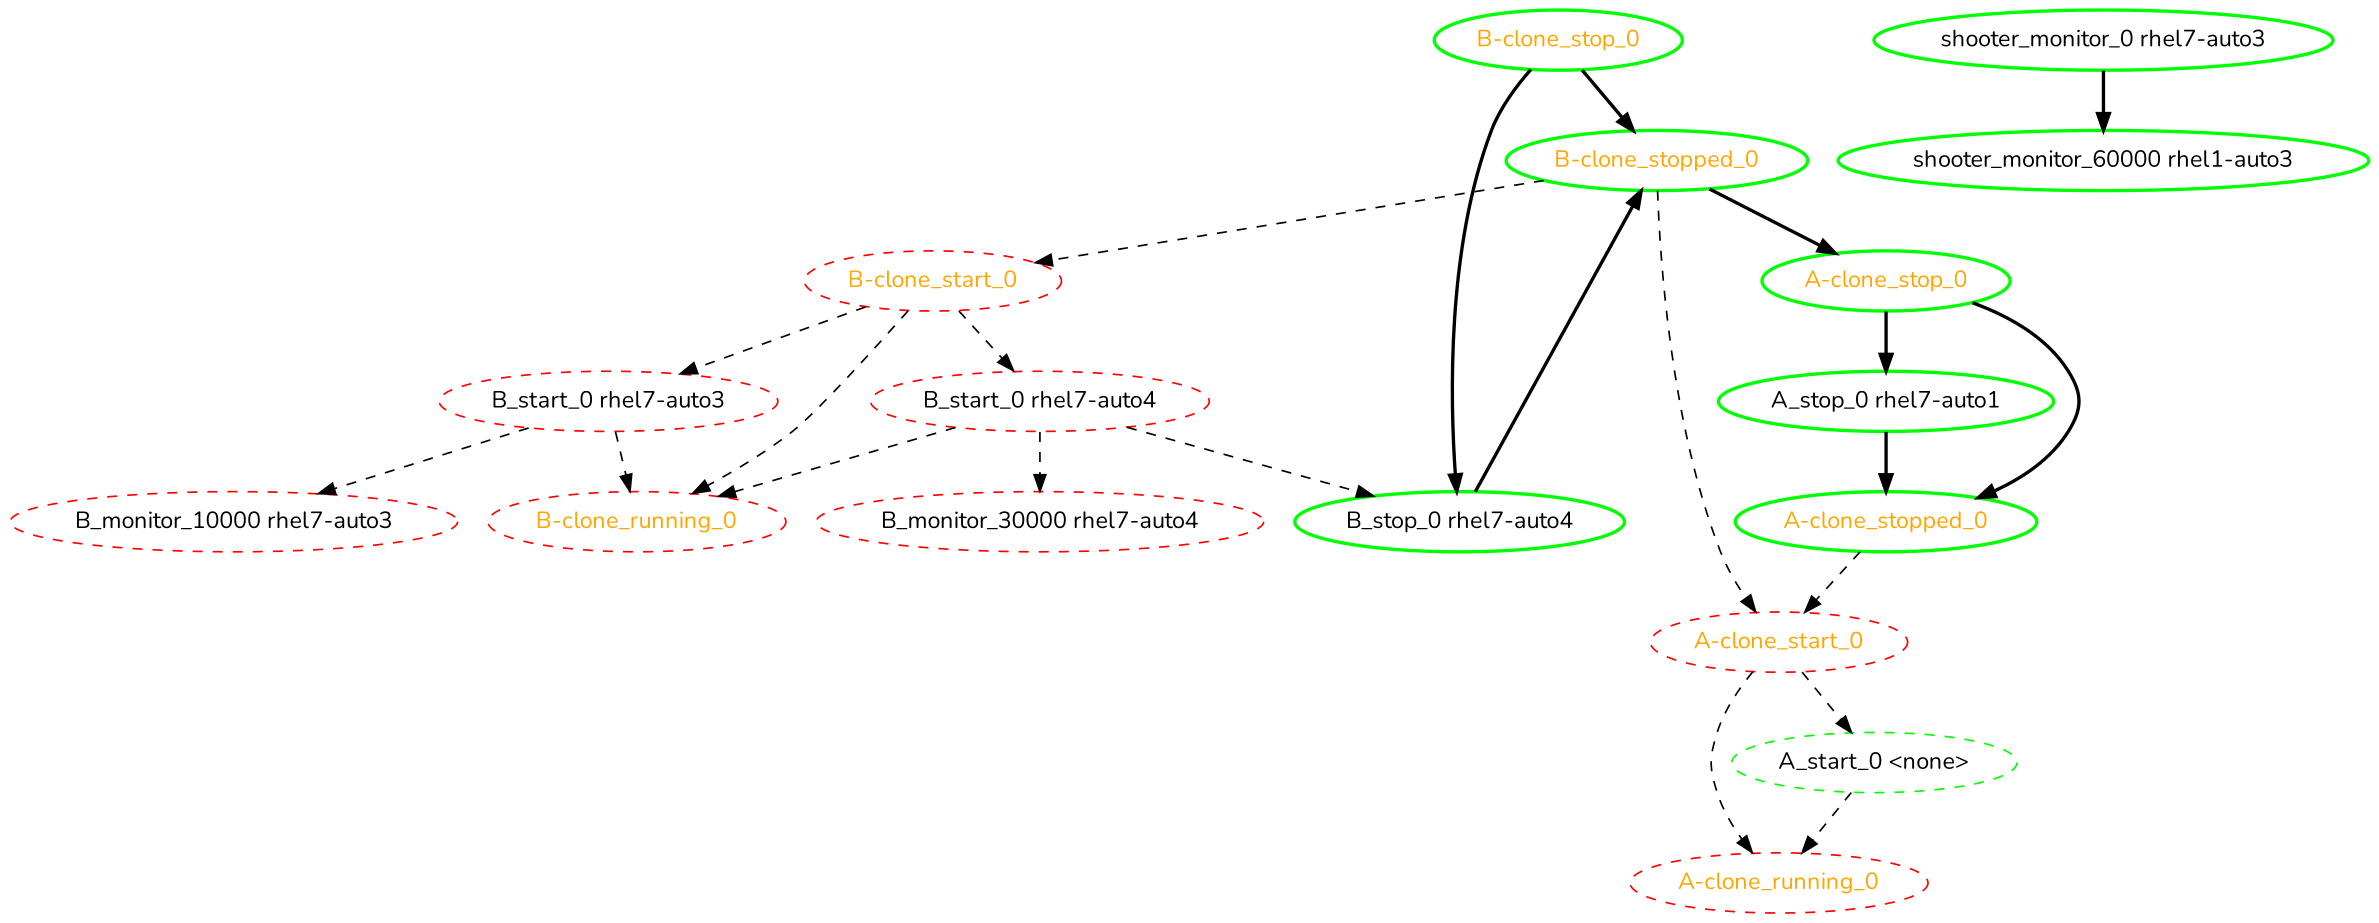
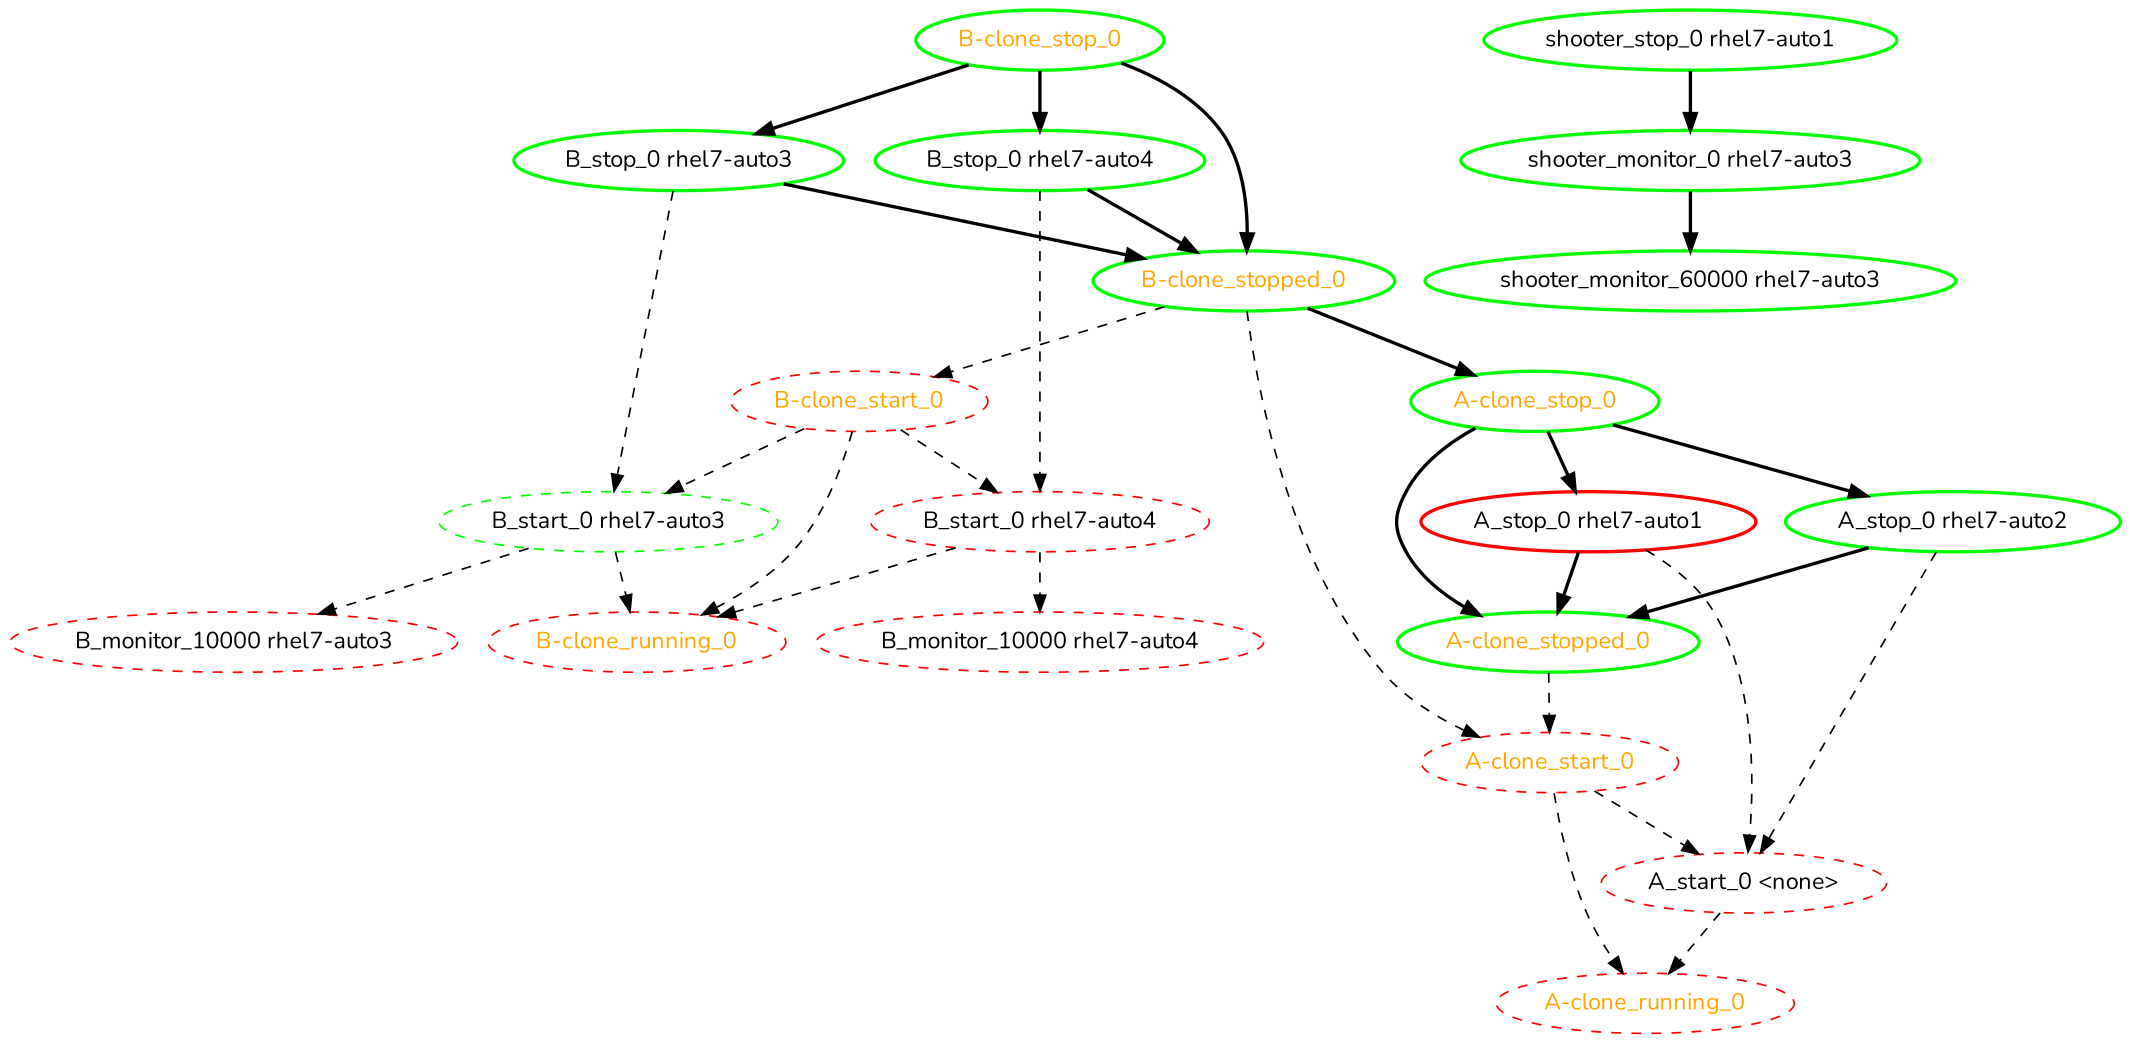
node "shooter_stop_0 rhel7-auto1": added
node "B_stop_0 rhel7-auto3": added
node "shooter_monitor_60000 rhel1-auto3": label "shooter_monitor_60000 rhel1-auto3" -> "shooter_monitor_60000 rhel7-auto3"
node "B_start_0 rhel7-auto3": color red -> green
node "A_stop_0 rhel7-auto1": color green -> red
edge "B_start_0 rhel7-auto4" -> "B_stop_0 rhel7-auto4": reversed
node "B_monitor_30000 rhel7-auto4": label "B_monitor_30000 rhel7-auto4" -> "B_monitor_10000 rhel7-auto4"
node "A_stop_0 rhel7-auto2": added
edge "A_stop_0 rhel7-auto1" -> "A_start_0 <none>": added
node "A_start_0 <none>": color green -> red
